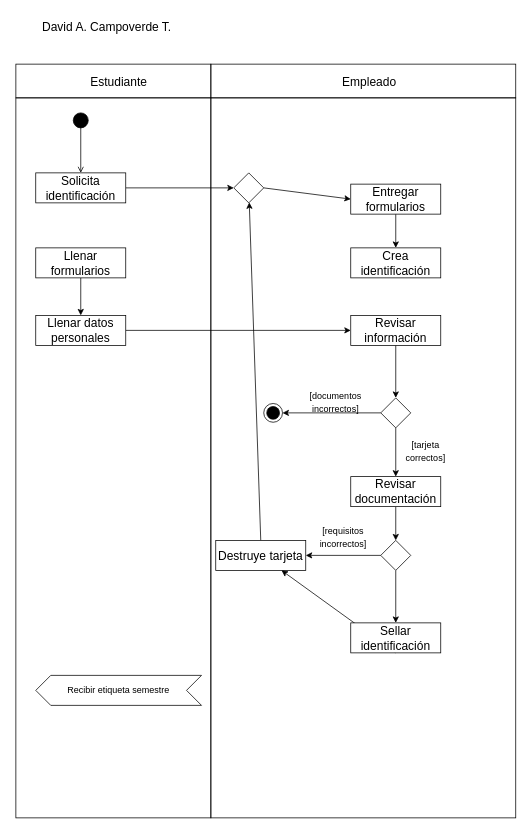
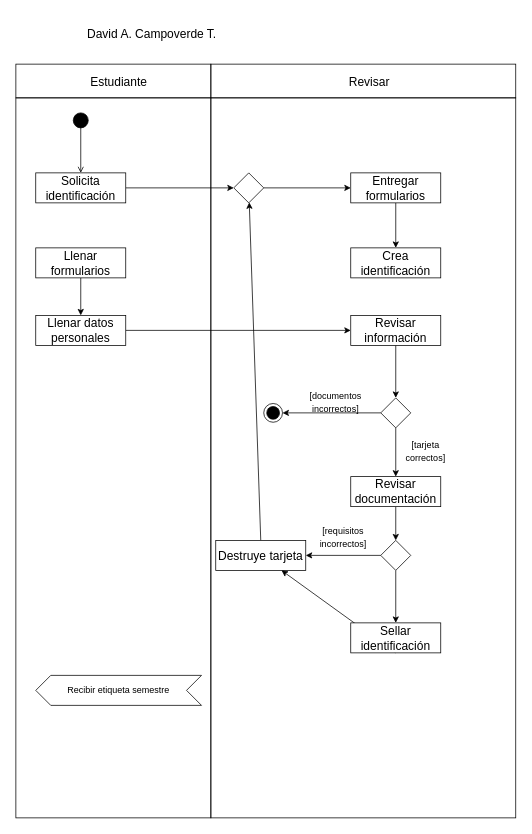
node "David A. Campoverde T.": moved (107, 27) -> (152, 34)
node "Empleado": label "Empleado" -> "Revisar"
node "Entregar formularios": moved (396, 199) -> (396, 188)
